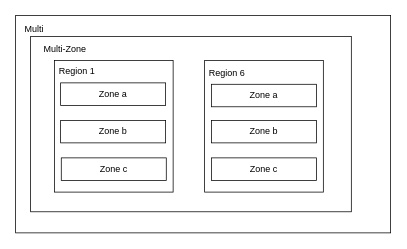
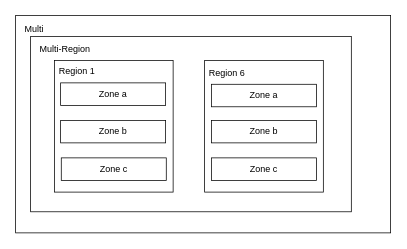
node "Multi-Zone": label "Multi-Zone" -> "Multi-Region"
